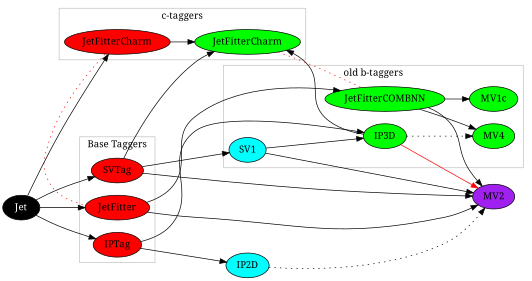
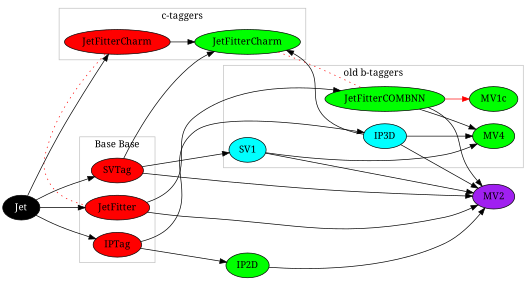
edge "JetFitterCOMBNN" -> "MV1c": color black -> red
node "IP3D": fillcolor green -> cyan
edge "IP3D" -> "MV4": style dotted -> solid
edge "SV1" -> "IP3D": now "SV1" -> "MV4"
cluster "Base Taggers": label "Base Taggers" -> "Base Base"
edge "IP3D" -> "MV2": color red -> black
edge "IP2D" -> "MV2": style dotted -> solid
node "IP2D": fillcolor cyan -> green
